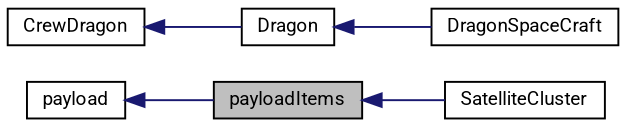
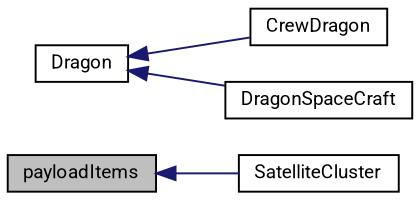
edge "Dragon" -> "CrewDragon": reversed
node "payload": removed
